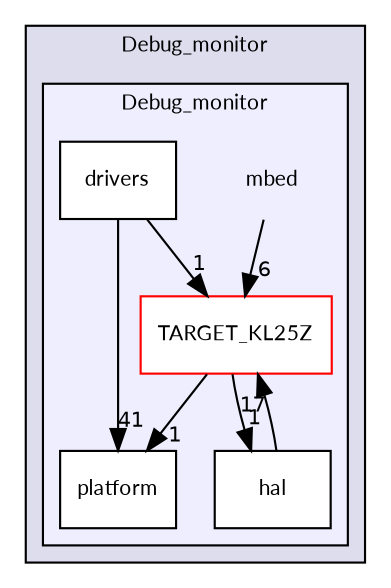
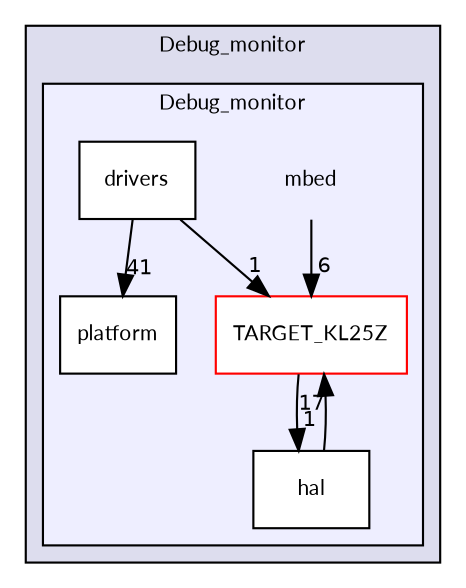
edge "TARGET_KL25Z" -> "platform": removed
